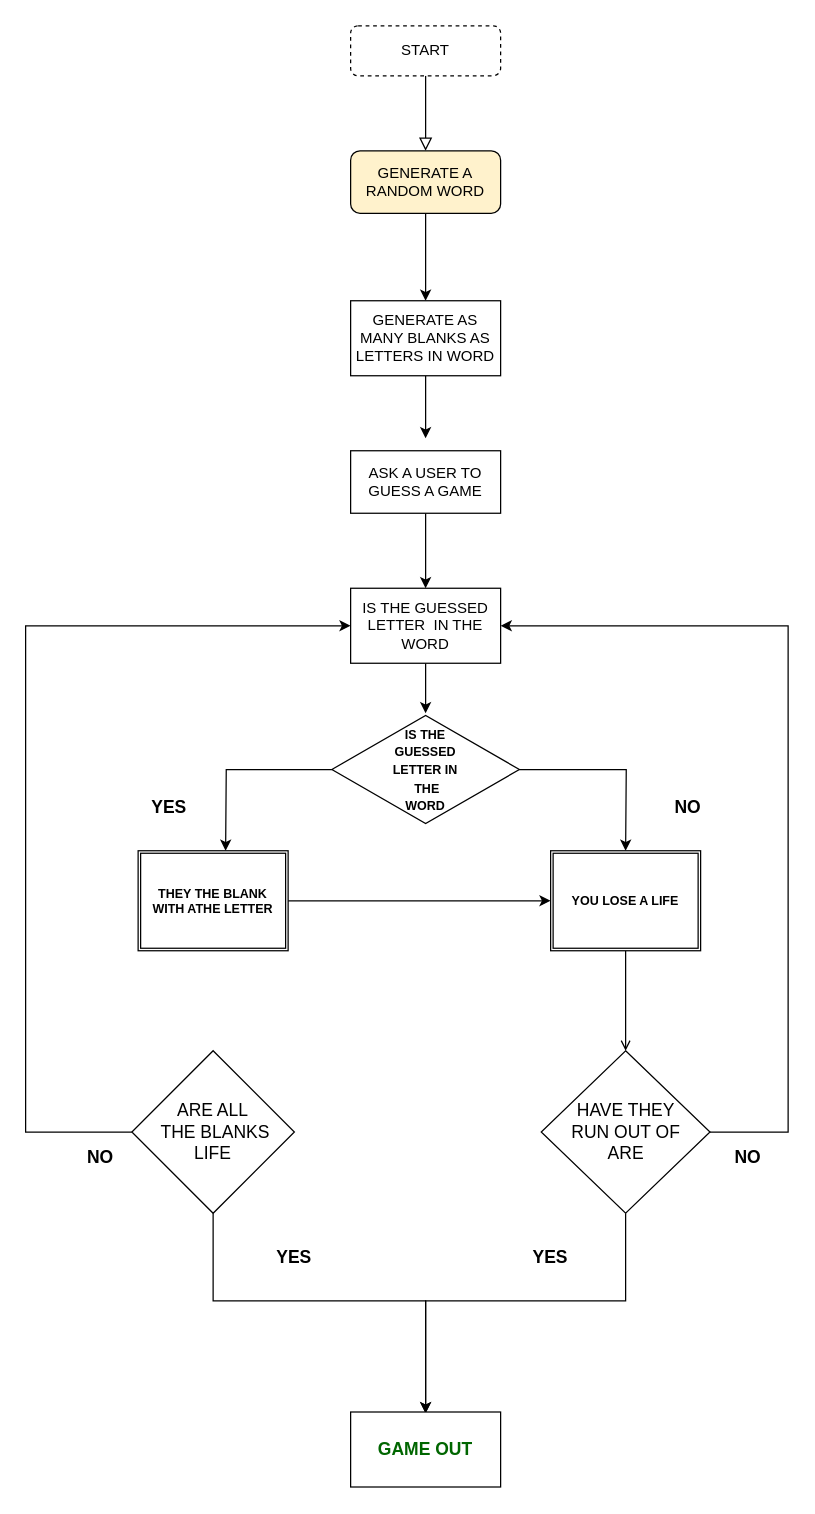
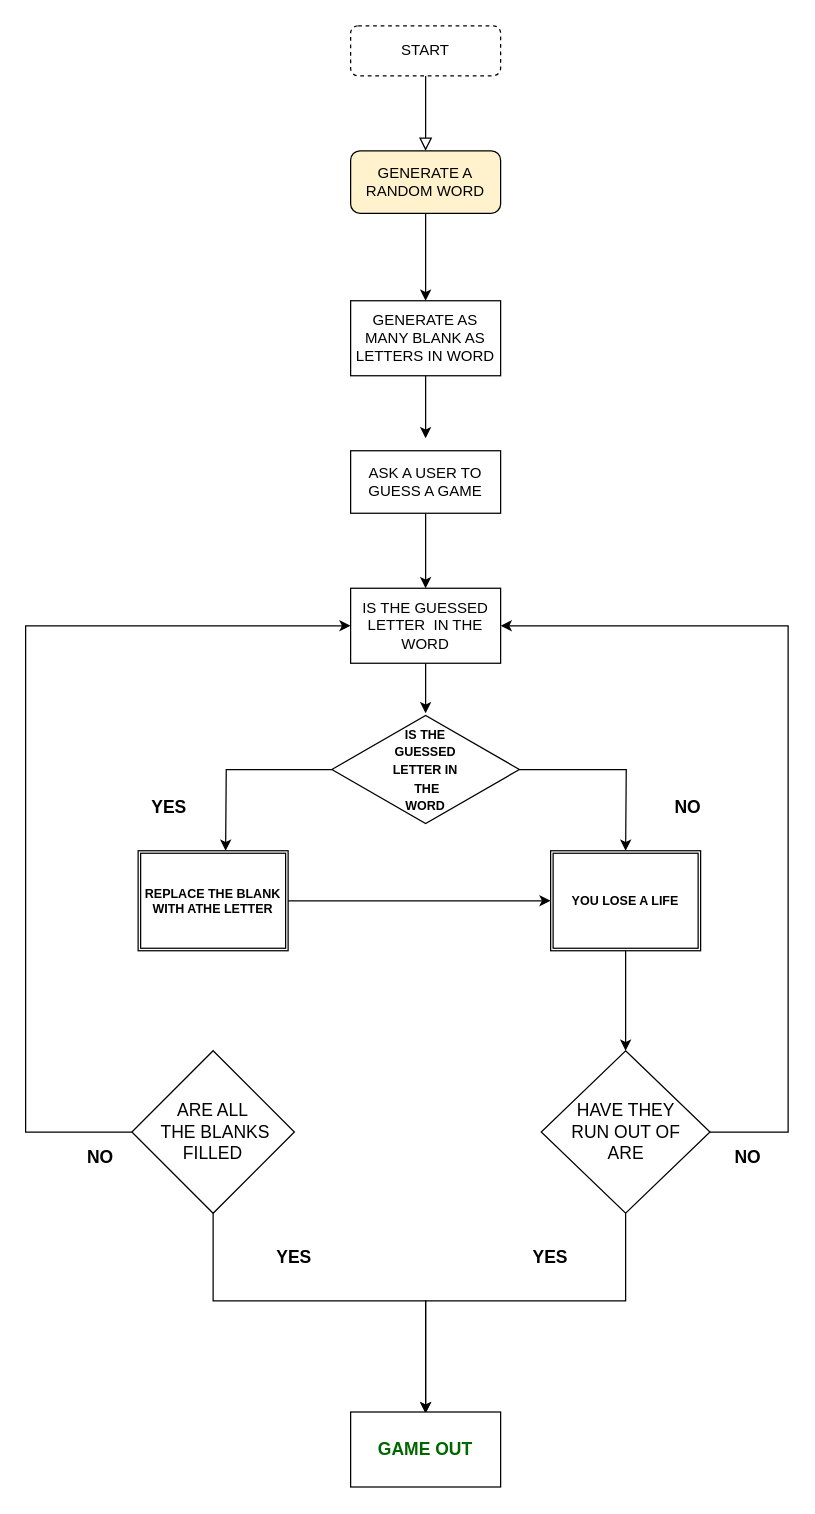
node "GENERATE AS MANY BLANKS AS LETTERS IN WORD": label "GENERATE AS MANY BLANKS AS LETTERS IN WORD" -> "GENERATE AS MANY BLANK AS LETTERS IN WORD"
node "THEY THE BLANK WITH ATHE LETTER": label "THEY THE BLANK WITH ATHE LETTER" -> "REPLACE THE BLANK WITH ATHE LETTER"
edge "YOU LOSE A LIFE" -> "HAVE THEY RUN OUT OF ARE": arrowhead open -> classic
node "ARE ALL THE BLANKS LIFE": label "ARE ALL THE BLANKS LIFE" -> "ARE ALL THE BLANKS FILLED"
